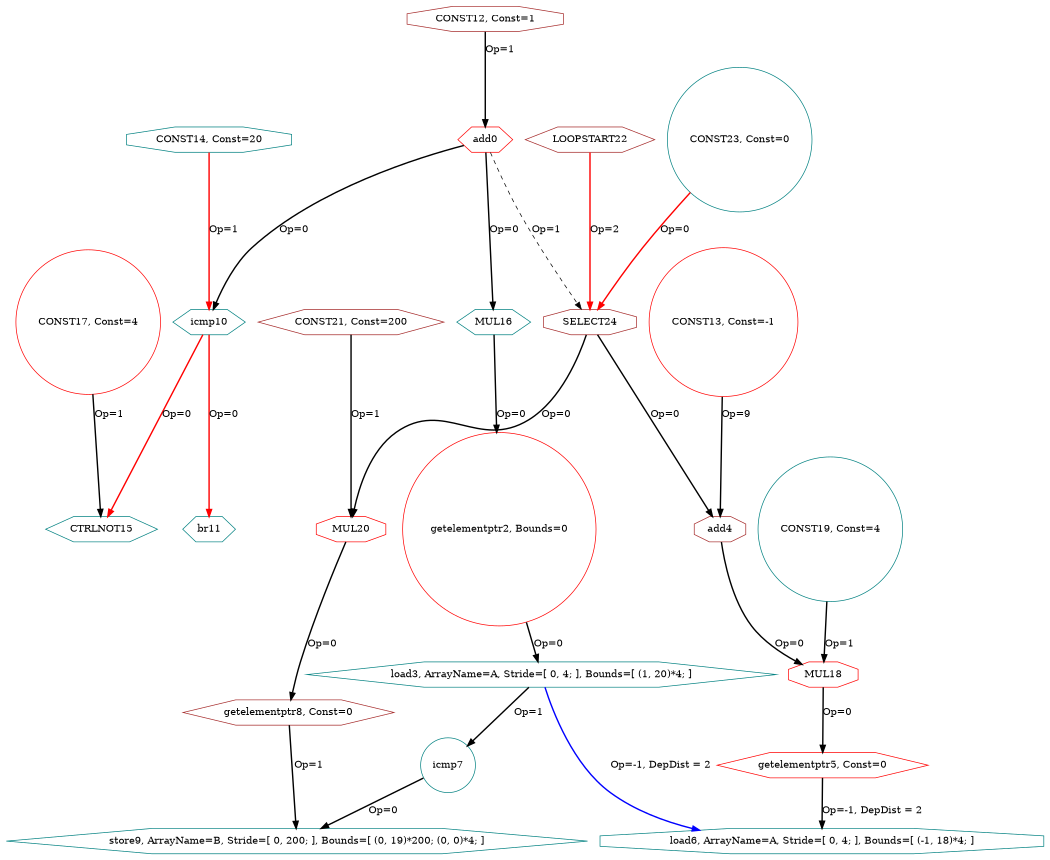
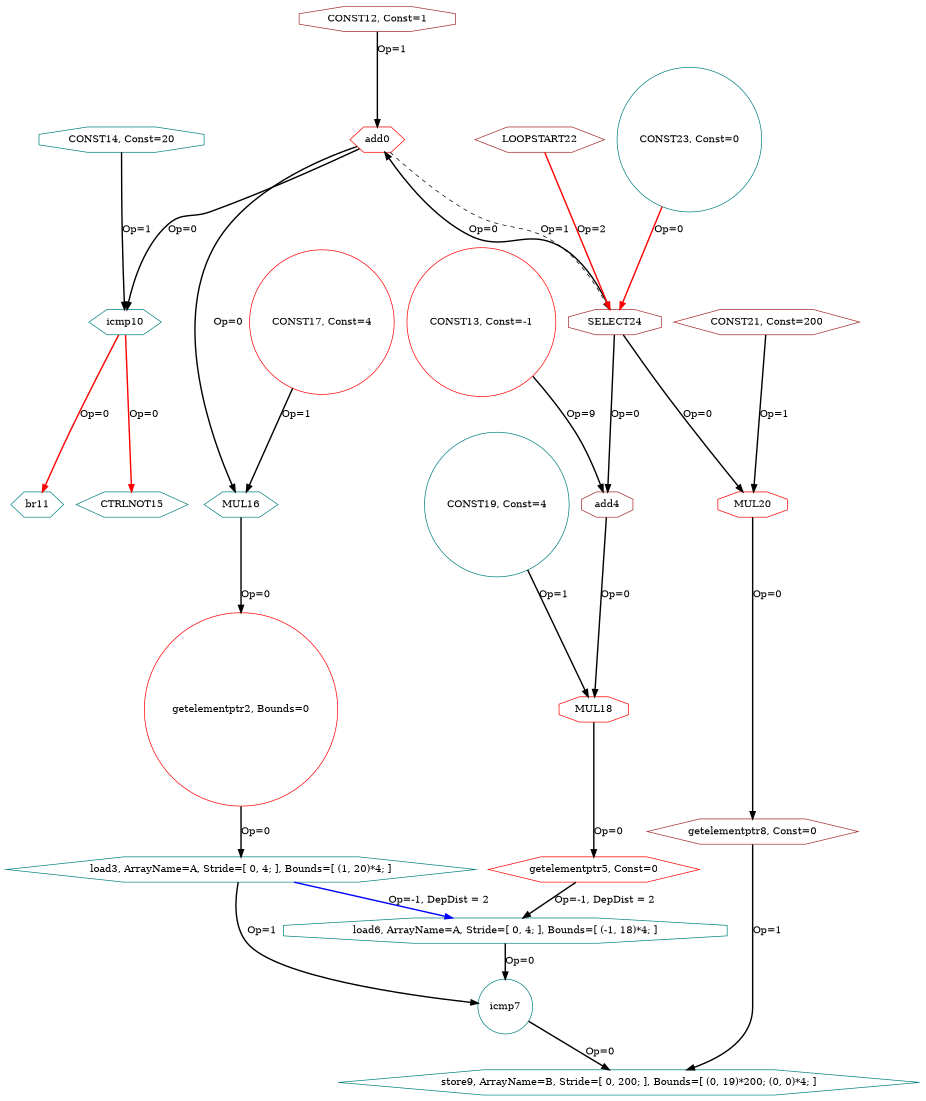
edge "CONST14, Const=20" -> "icmp10": color red -> black
edge "SELECT24" -> "add0": added, label "Op=0"
edge "CONST17, Const=4" -> "CTRLNOT15": now "CONST17, Const=4" -> "MUL16"
edge "load6, ArrayName=A, Stride=[ 0, 4; ], Bounds=[ (-1, 18)*4; ]" -> "icmp7": added, label "Op=0"
